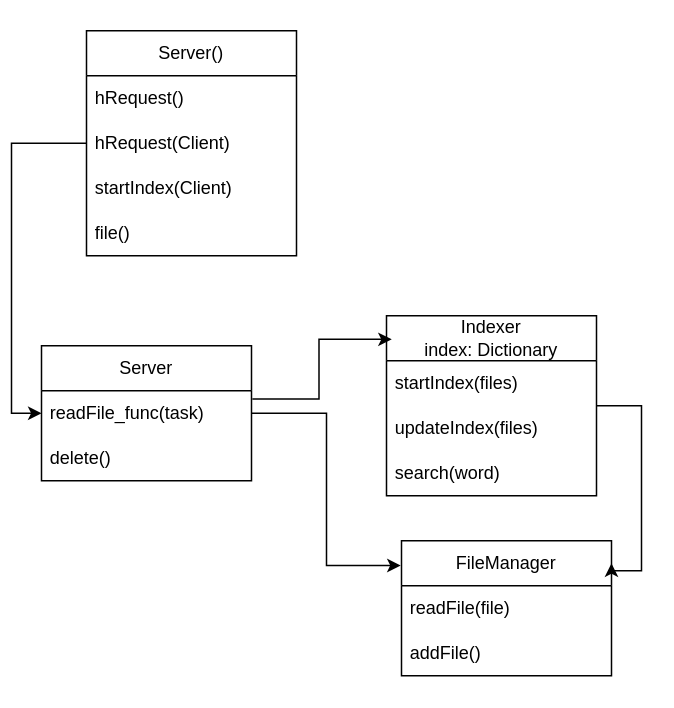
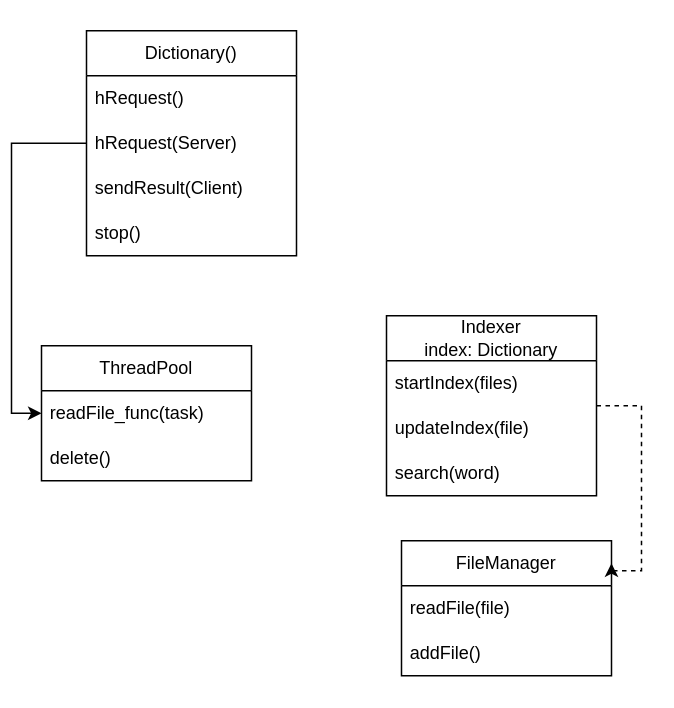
node "Server()": label "Server()" -> "Dictionary()"
node "hRequest(Client)": label "hRequest(Client)" -> "hRequest(Server)"
node "startIndex(Client)": label "startIndex(Client)" -> "sendResult(Client)"
node "file()": label "file()" -> "stop()"
node "Server": label "Server" -> "ThreadPool"
edge "readFile_func(task)" -> "Indexer index: Dictionary": removed
node "updateIndex(files)": label "updateIndex(files)" -> "updateIndex(file)"
edge "Indexer index: Dictionary" -> "FileManager": style solid -> dashed
edge "readFile_func(task)" -> "FileManager": removed
